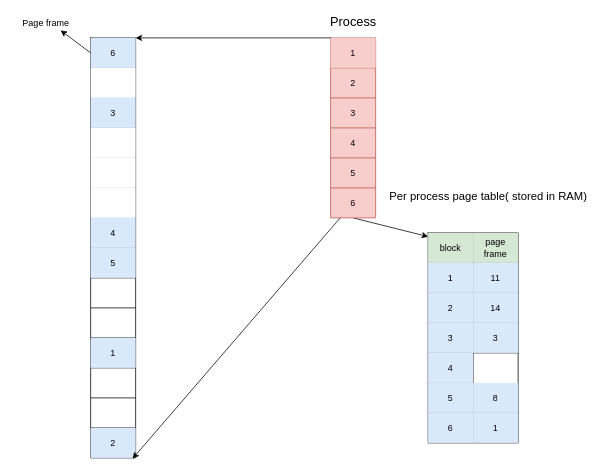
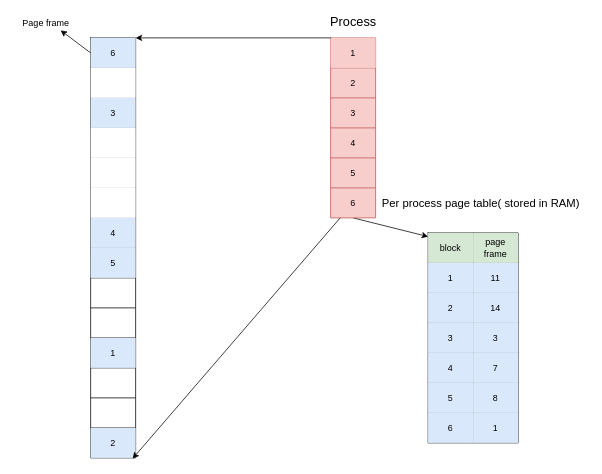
node "Per process page table( stored in RAM)": moved (488, 195) -> (480, 203)
node "7": added
